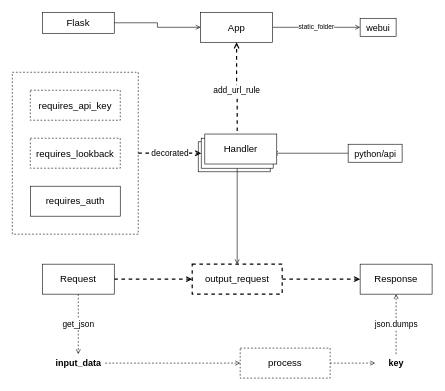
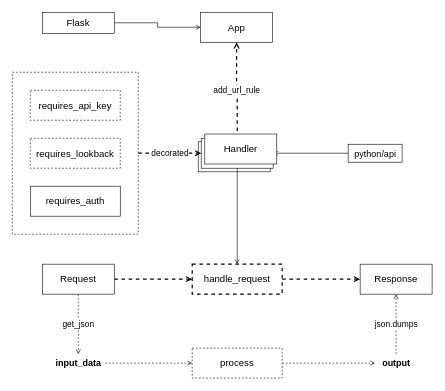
edge "App" -> "webui": removed, label "static_folder"
node "webui": removed
node "output_request": label "output_request" -> "handle_request"
node "process": moved (285, 363) -> (237, 363)
node "key": label "key" -> "output"
